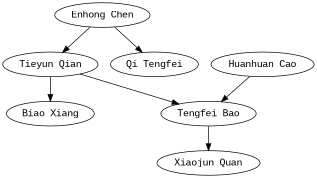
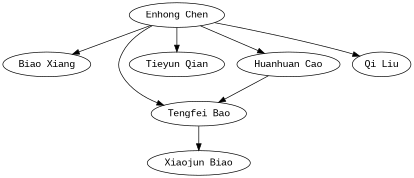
edge "Enhong Chen" -> "Huanhuan Cao": added
node "Qi Tengfei": label "Qi Tengfei" -> "Qi Liu"
edge "Tieyun Qian" -> "Biao Xiang": now "Enhong Chen" -> "Biao Xiang"
edge "Tieyun Qian" -> "Tengfei Bao": now "Enhong Chen" -> "Tengfei Bao"
node "Xiaojun Quan": label "Xiaojun Quan" -> "Xiaojun Biao"
